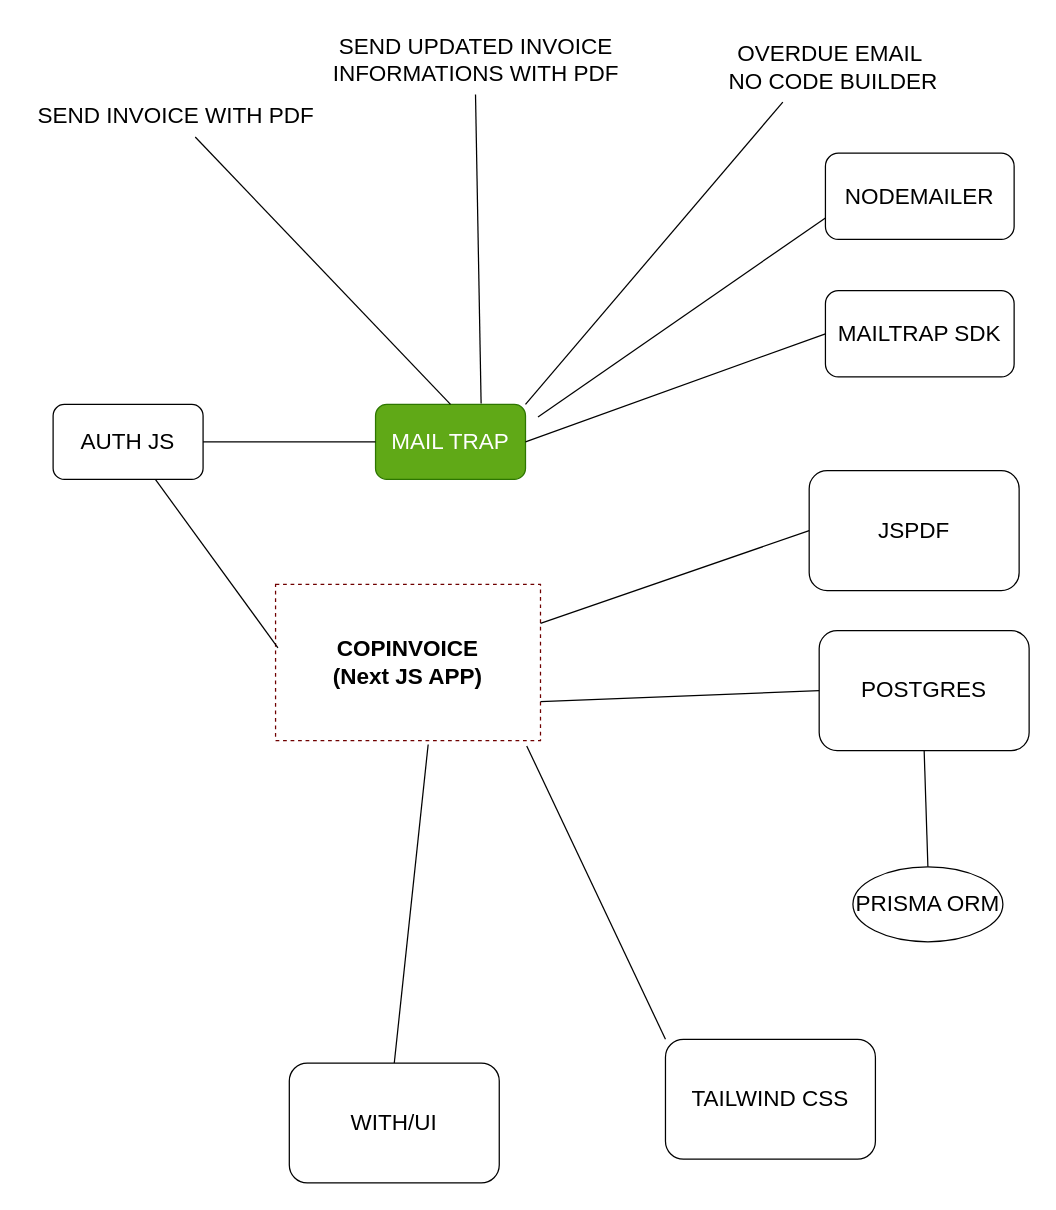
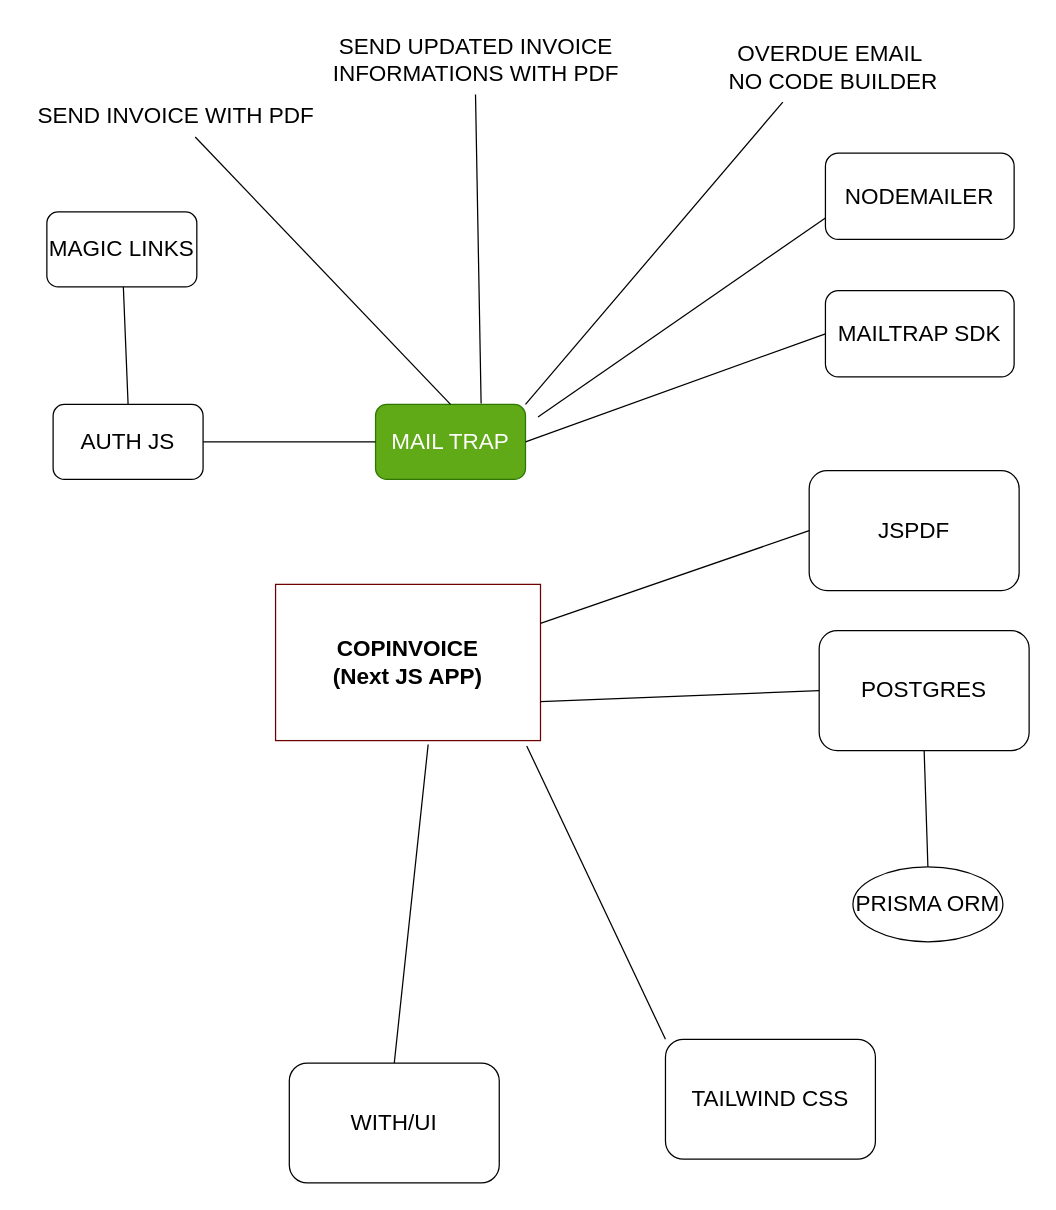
node "MAGIC LINKS": added
edge "MAGIC LINKS" -- "AUTH JS": added
edge "AUTH JS" -- "COPINVOICE (Next JS APP)": removed
node "COPINVOICE (Next JS APP)": style dashed -> solid
